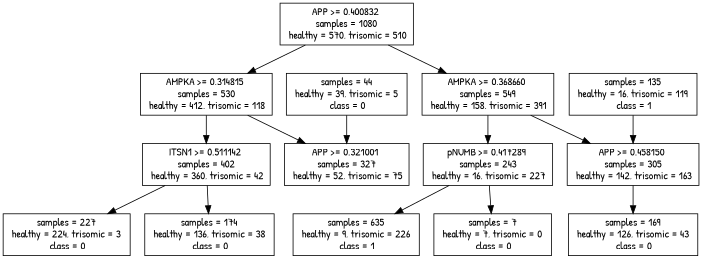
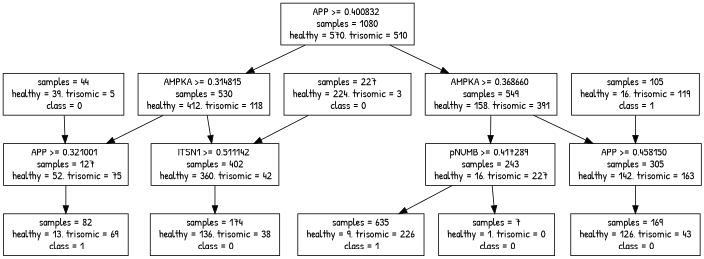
node "samples = 135 healthy = 16, trisomic = 119 class = 1": label "samples = 135 healthy = 16, trisomic = 119 class = 1" -> "samples = 105 healthy = 16, trisomic = 119 class = 1"
node "APP >= 0.321001 samples = 327 healthy = 52, trisomic = 75": label "APP >= 0.321001 samples = 327 healthy = 52, trisomic = 75" -> "APP >= 0.321001 samples = 127 healthy = 52, trisomic = 75"
edge "ITSN1 >= 0.511142 samples = 402 healthy = 360, trisomic = 42" -> "samples = 227 healthy = 224, trisomic = 3 class = 0": reversed
node "samples = 82 healthy = 13, trisomic = 69 class = 1": added
node "samples = 7 healthy = 7, trisomic = 0 class = 0": label "samples = 7 healthy = 7, trisomic = 0 class = 0" -> "samples = 7 healthy = 1, trisomic = 0 class = 0"
